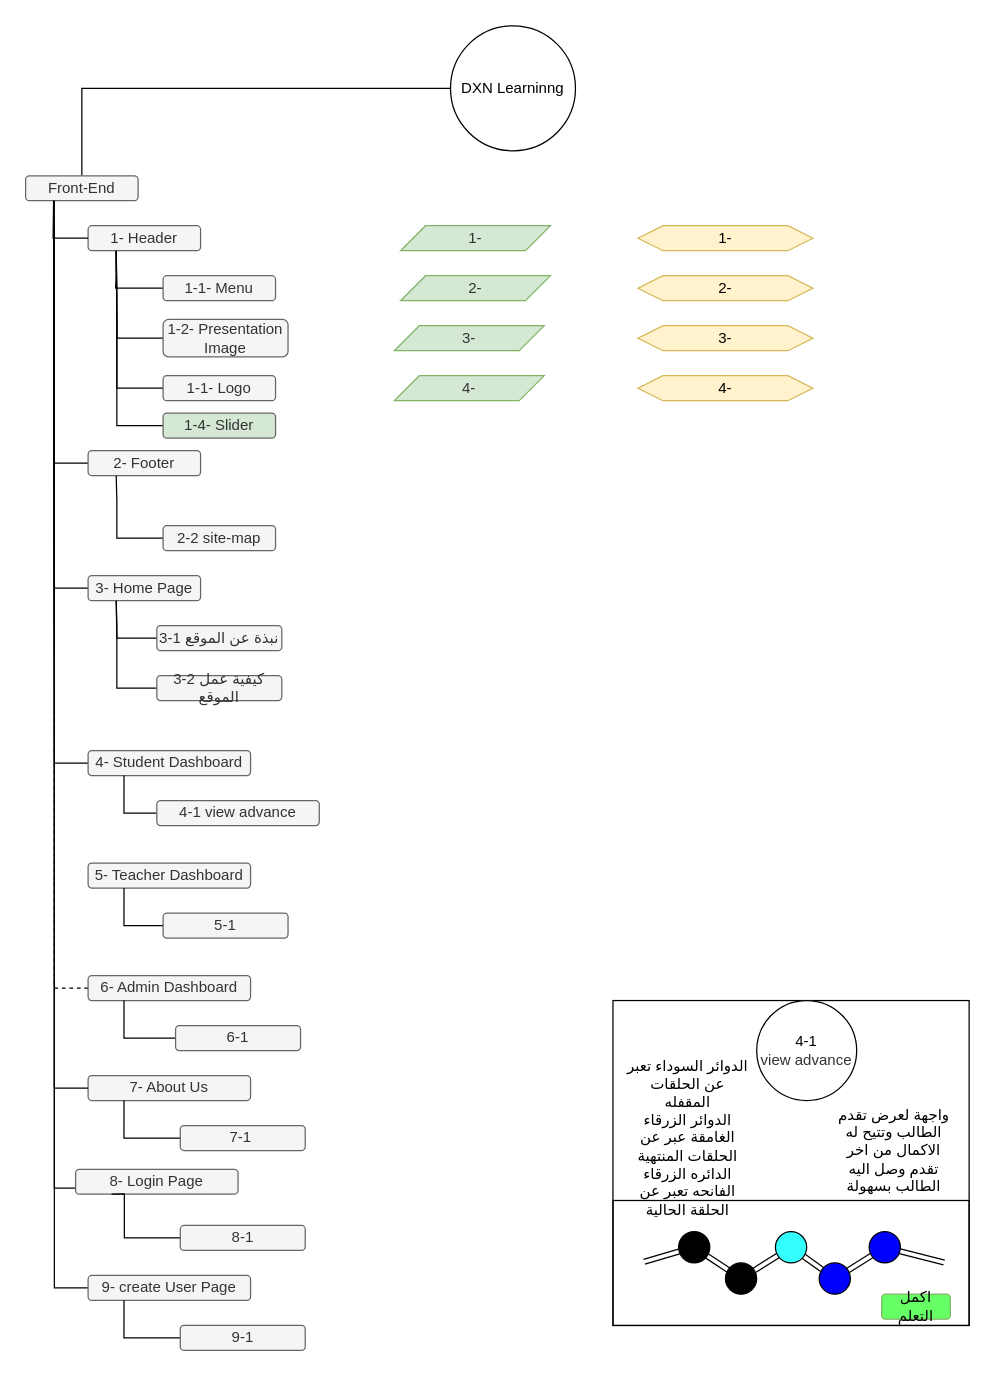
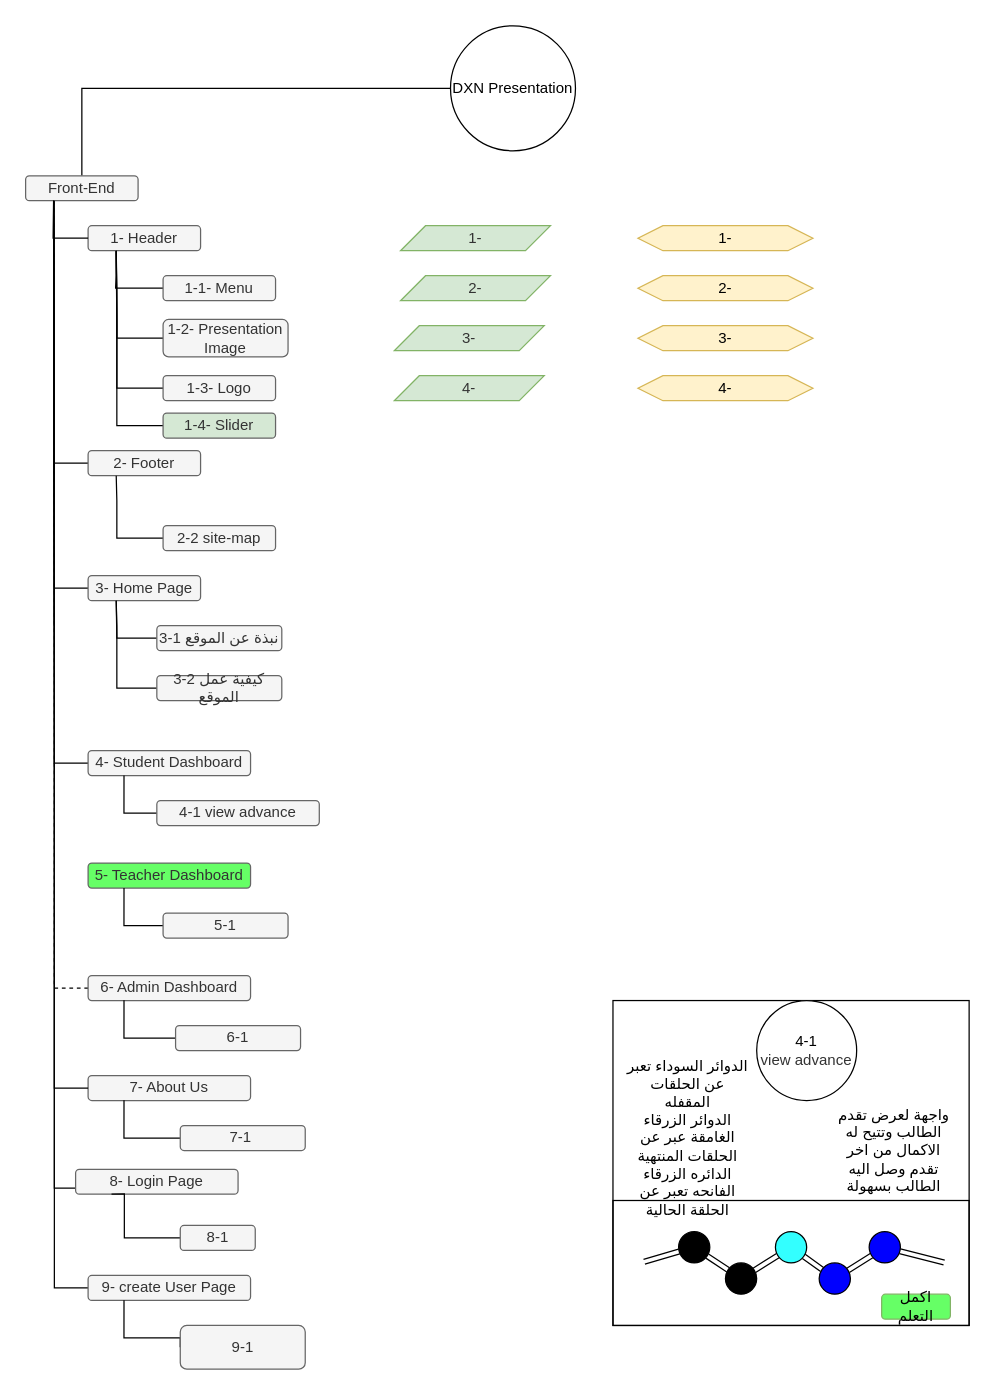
node "DXN Learninng": label "DXN Learninng" -> "DXN Presentation"
node "1-1- Logo": label "1-1- Logo" -> "1-3- Logo"
node "5- Teacher Dashboard": fillcolor #f5f5f5 -> #66ff66
node "8-1": size 125x25 -> 75x25
node "9-1": size 125x25 -> 125x44
